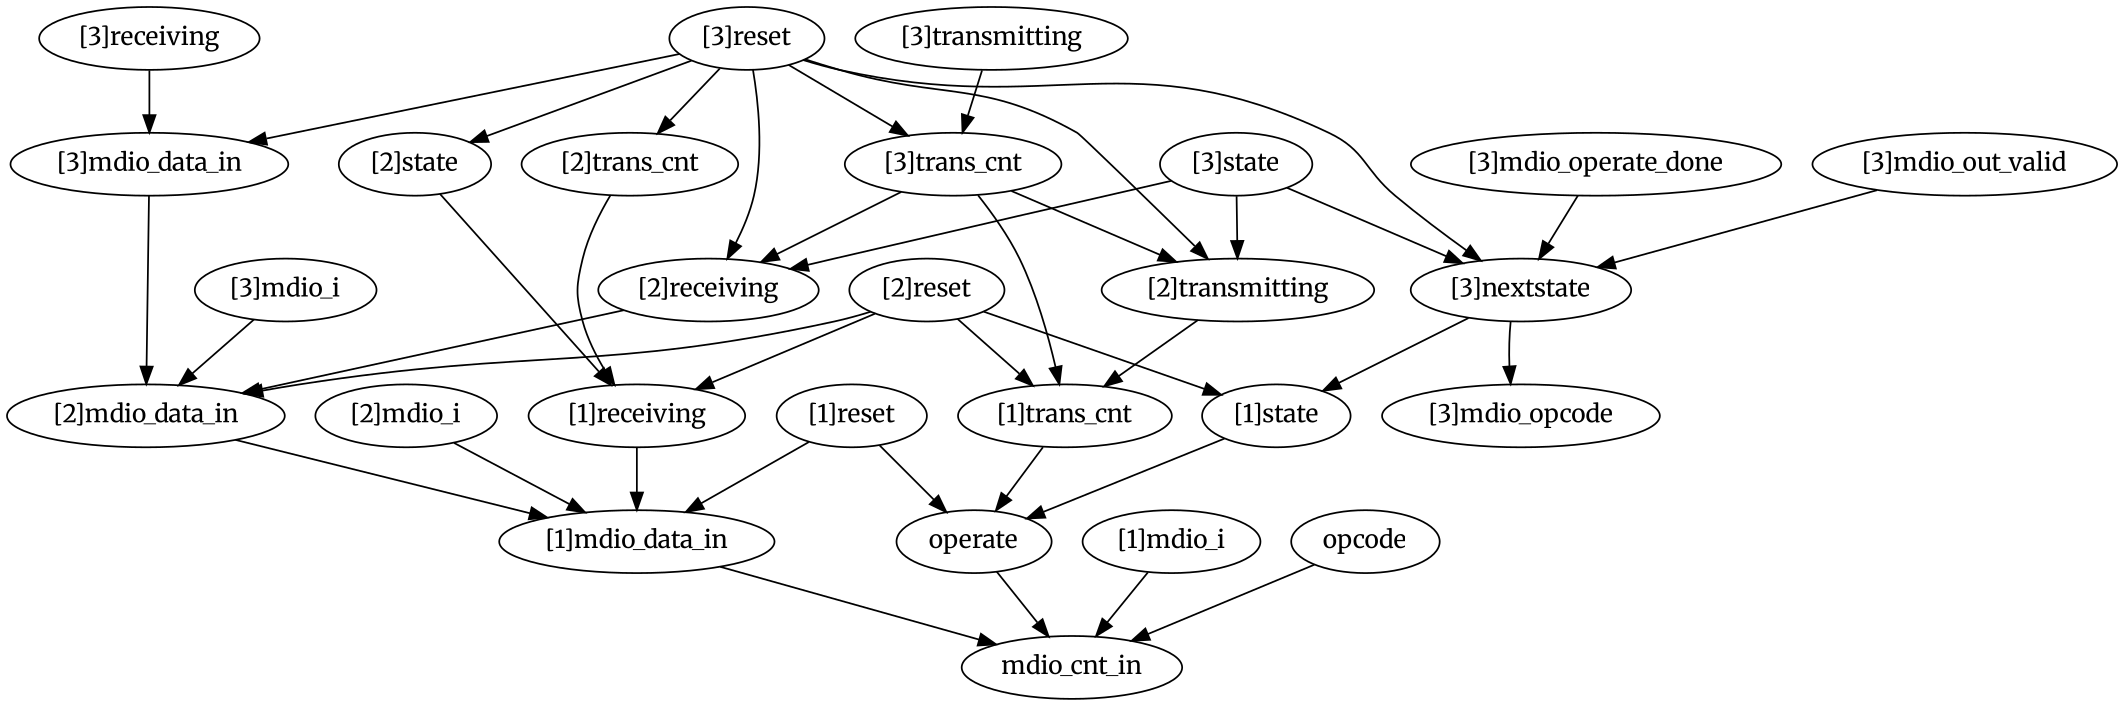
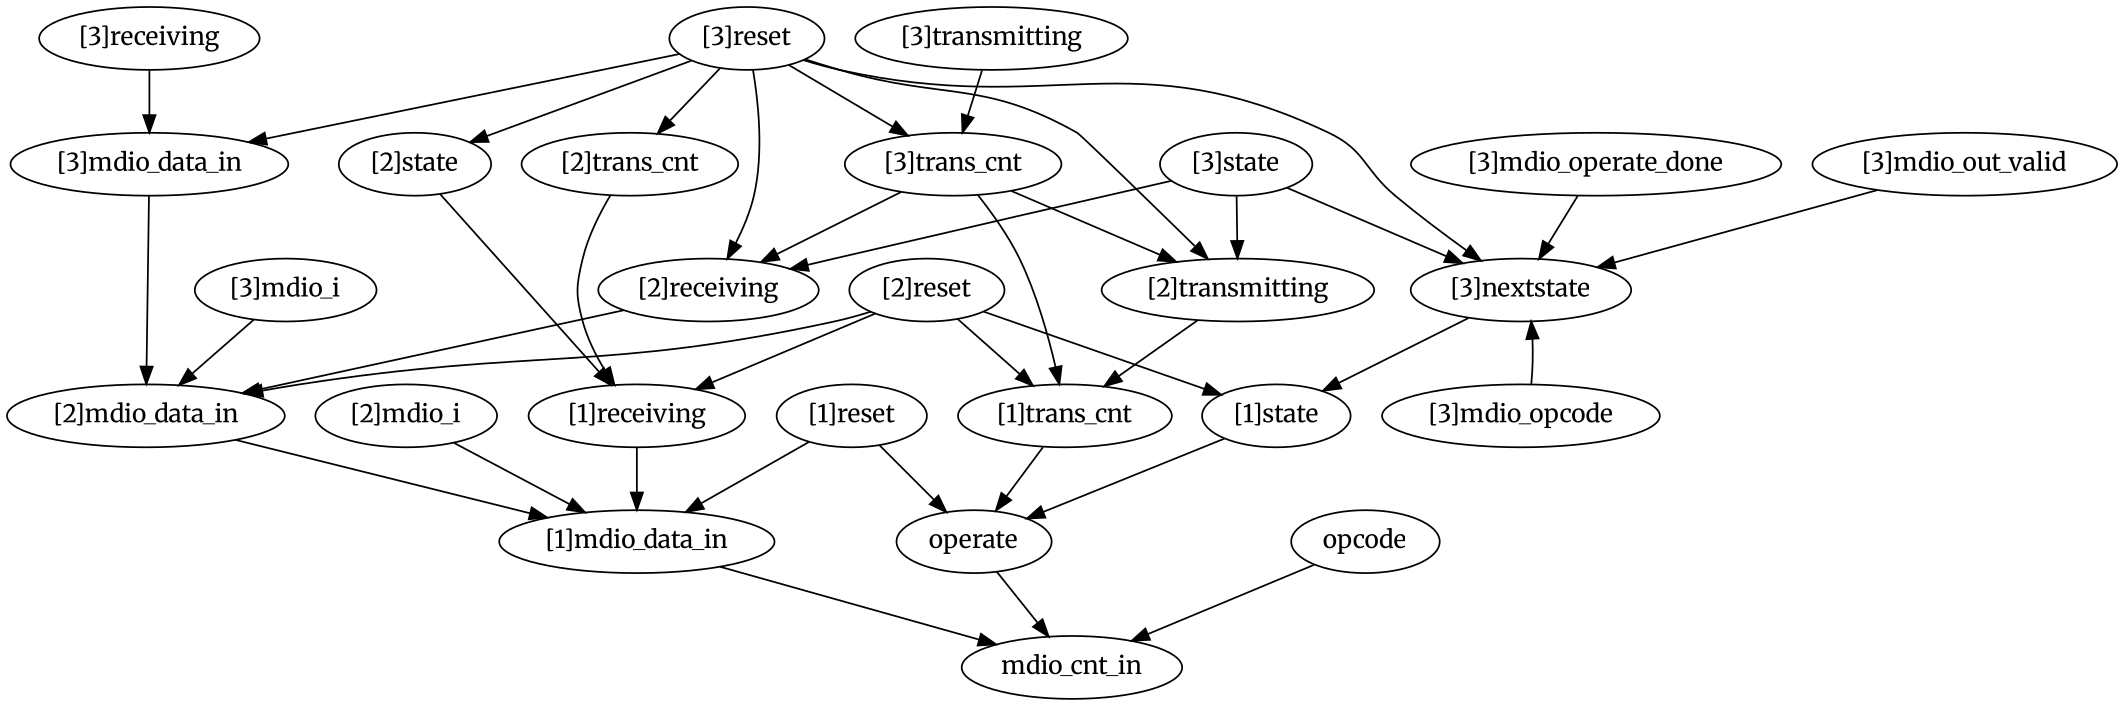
edge "[3]nextstate" -> "[3]mdio_opcode": reversed
node "[1]mdio_i": removed
